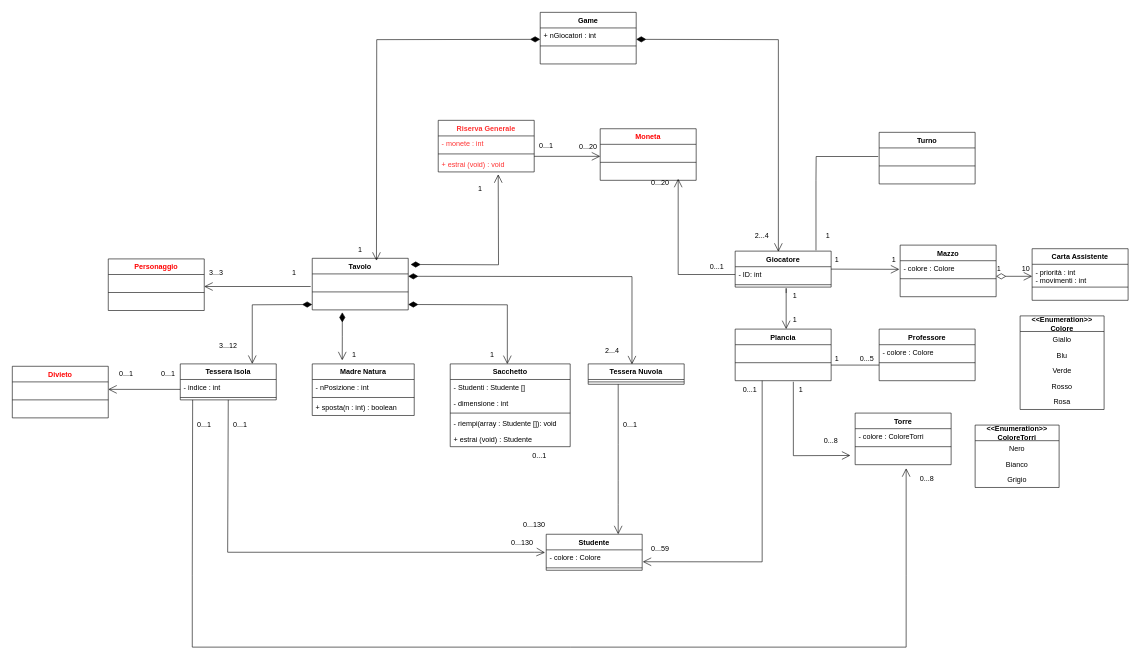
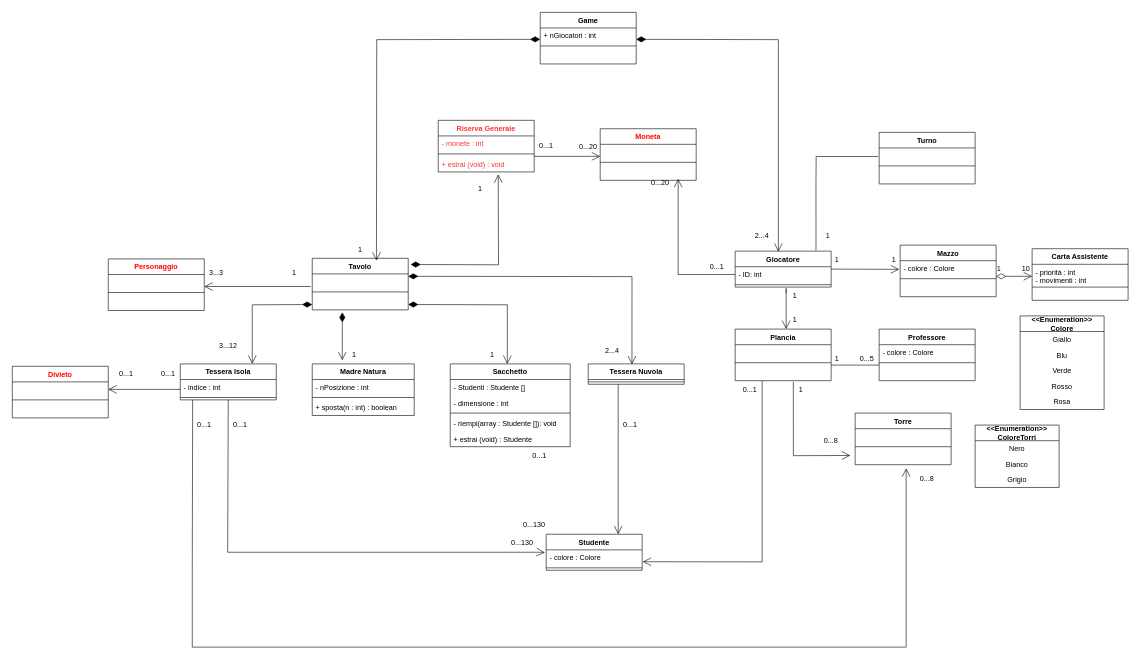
node "- colore : ColoreTorri": removed
node "0...59": removed
